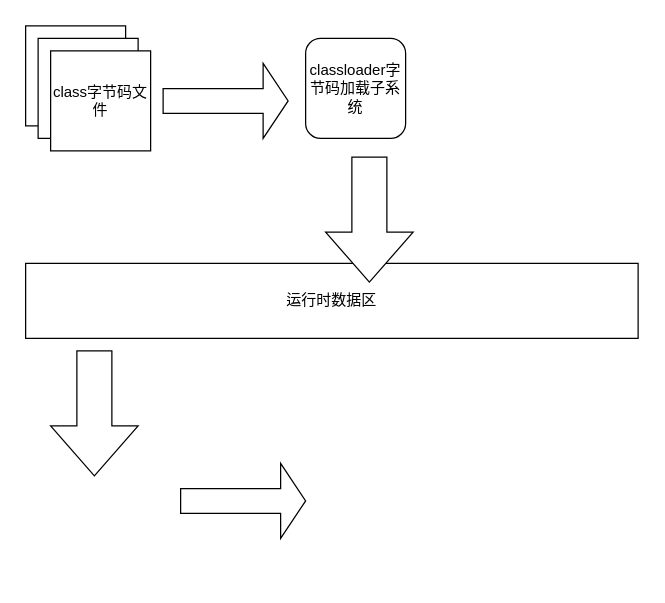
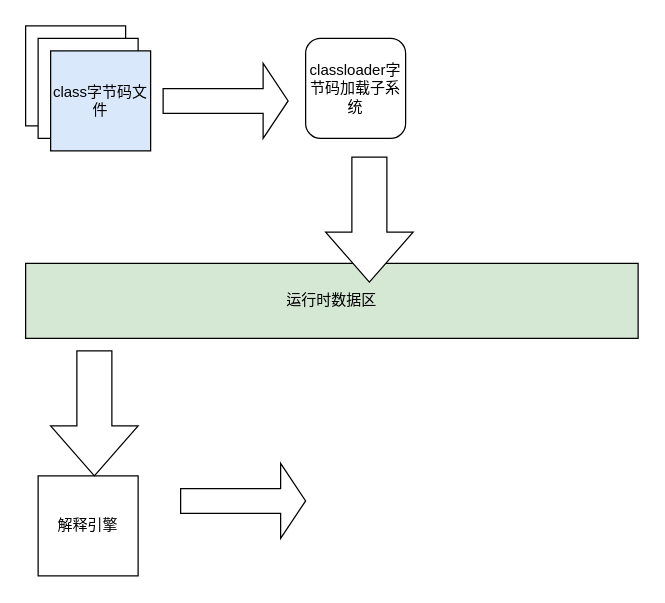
node "class字节码文件": fillcolor #ffffff -> #dae8fc
node "运行时数据区": fillcolor #ffffff -> #d5e8d4
node "解释引擎": added
